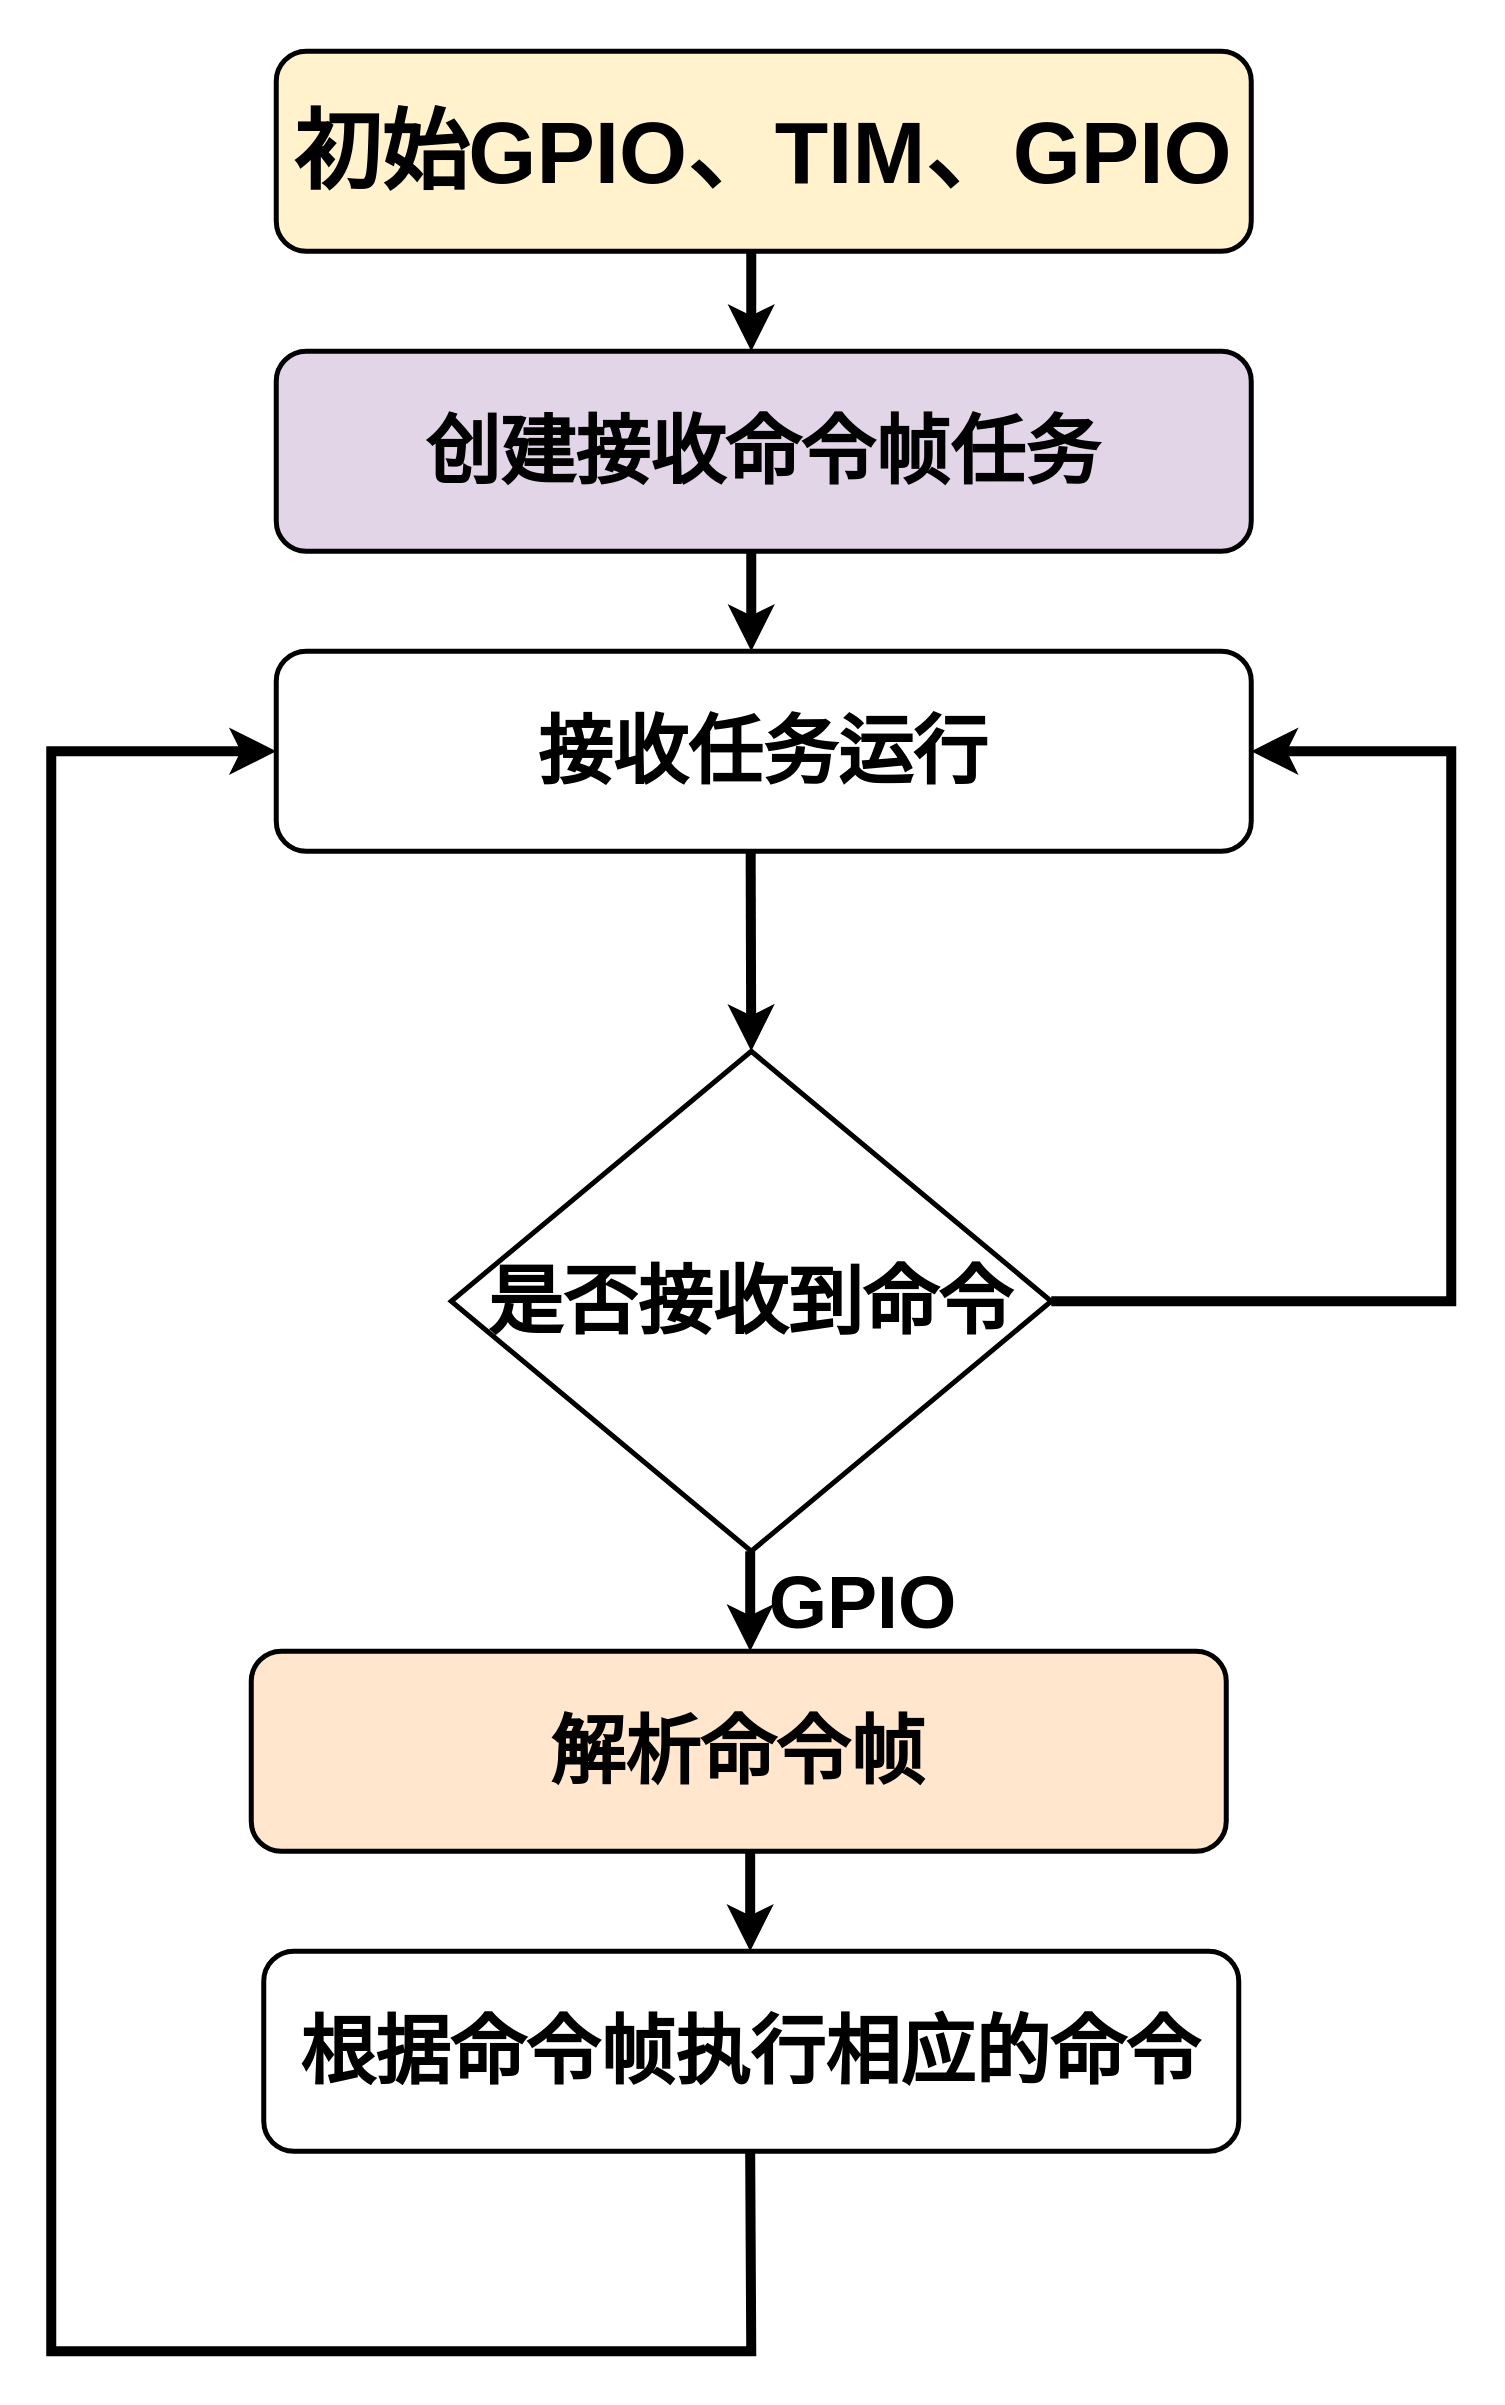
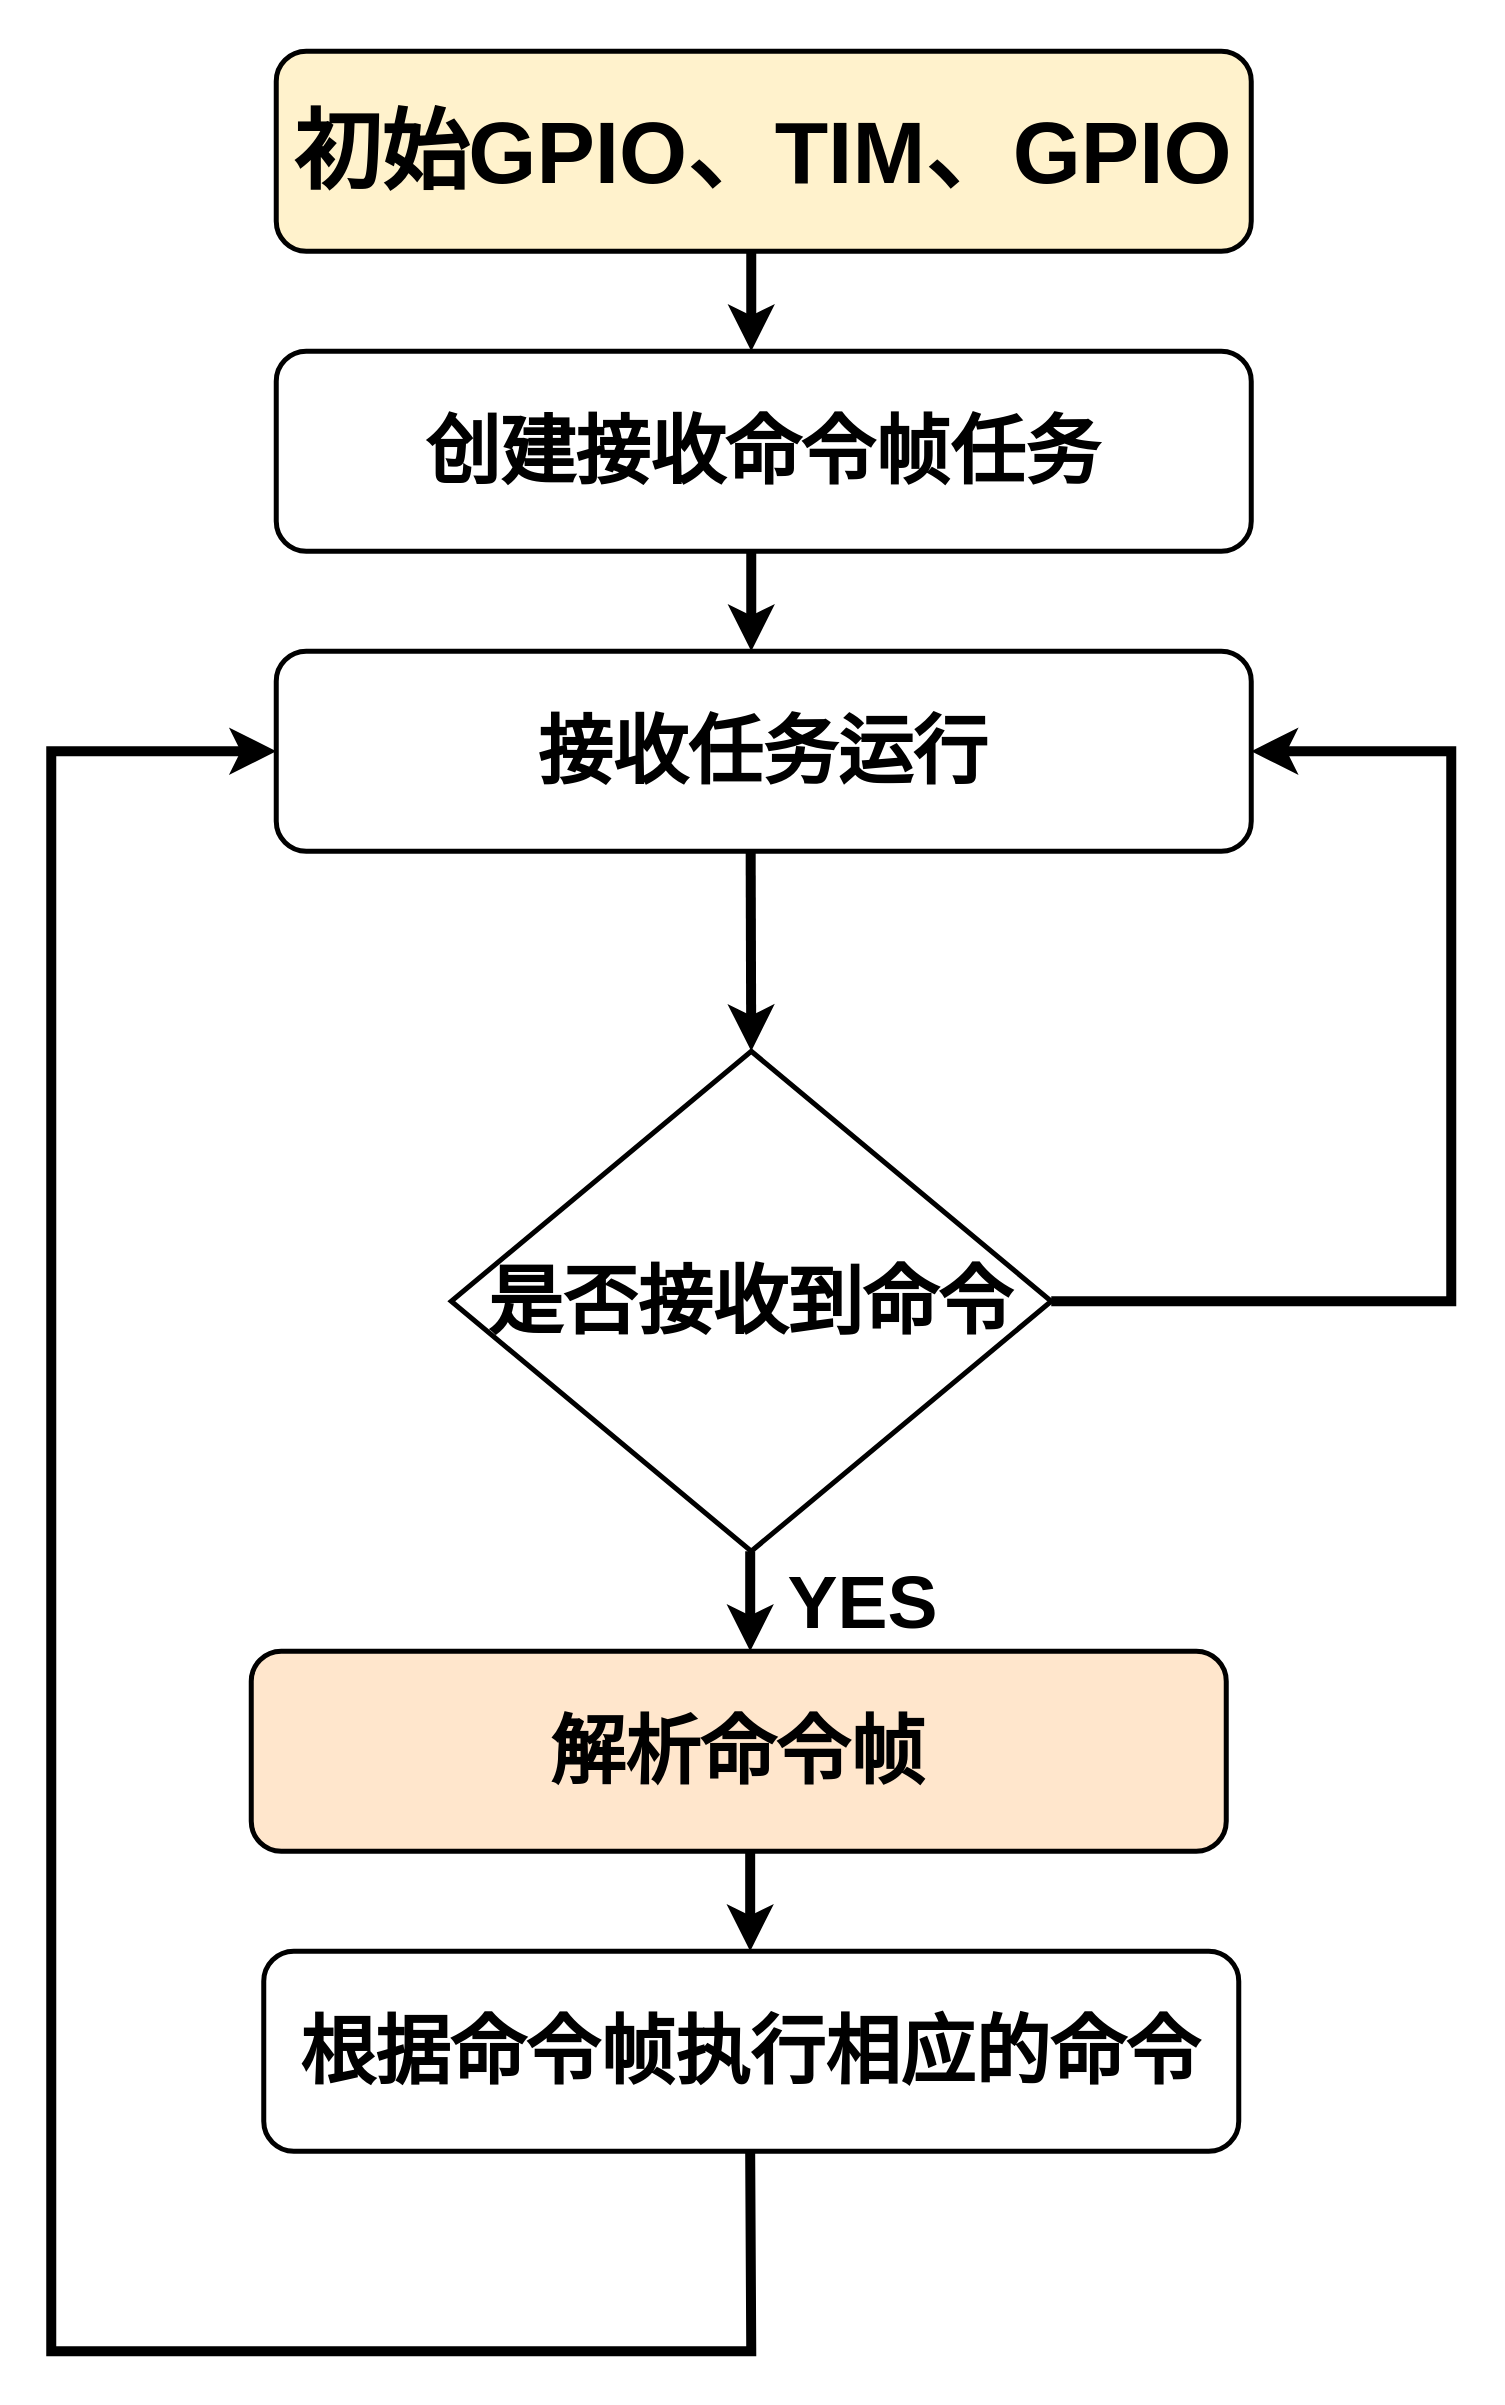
node "创建接收命令帧任务": fillcolor #e1d5e7 -> #ffffff
node "GPIO": label "GPIO" -> "YES"
